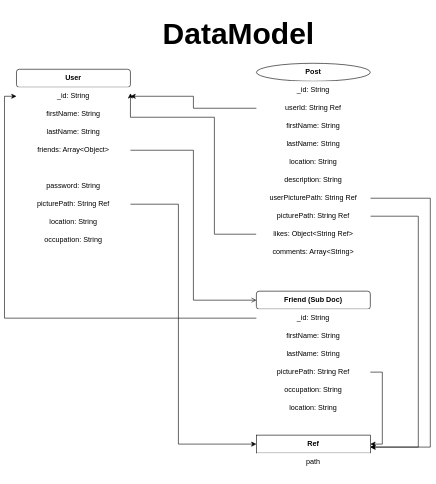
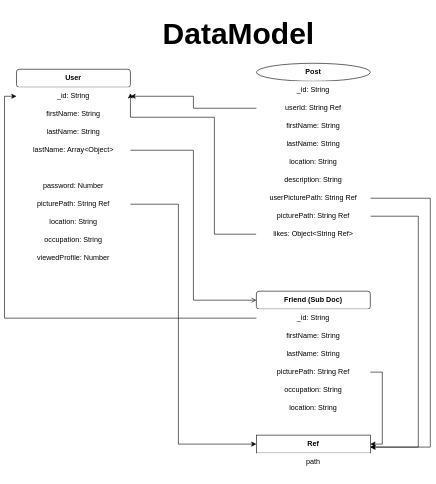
node "friends: Array<Object>": label "friends: Array<Object>" -> "lastName: Array<Object>"
node "password: String": label "password: String" -> "password: Number"
node "comments: Array<String>": removed
node "viewedProfile: Number": added
